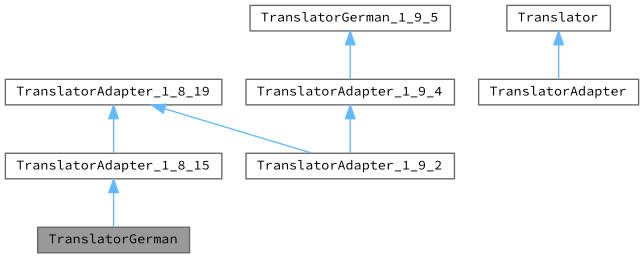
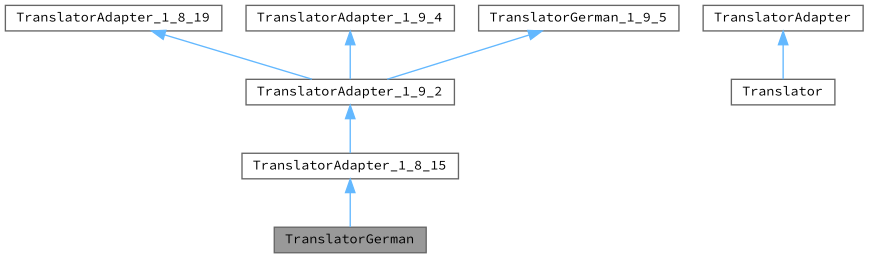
edge "TranslatorAdapter_1_9_4" -> "TranslatorGerman_1_9_5": now "TranslatorAdapter_1_9_2" -> "TranslatorGerman_1_9_5"
edge "TranslatorAdapter" -> "Translator": reversed
edge "TranslatorAdapter_1_8_15" -> "TranslatorAdapter_1_8_19": now "TranslatorAdapter_1_8_15" -> "TranslatorAdapter_1_9_2"
